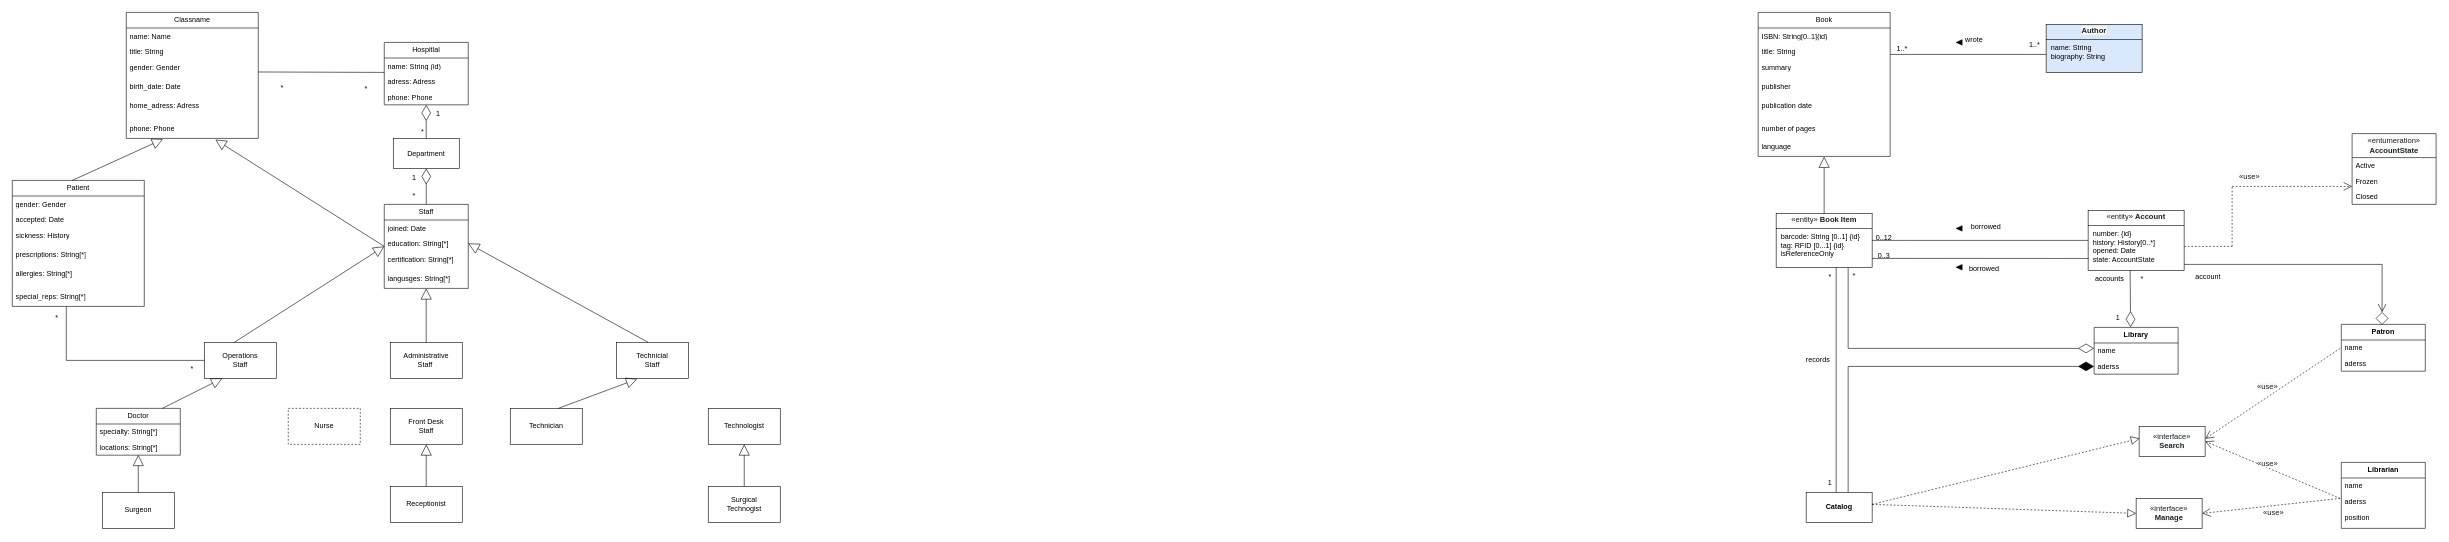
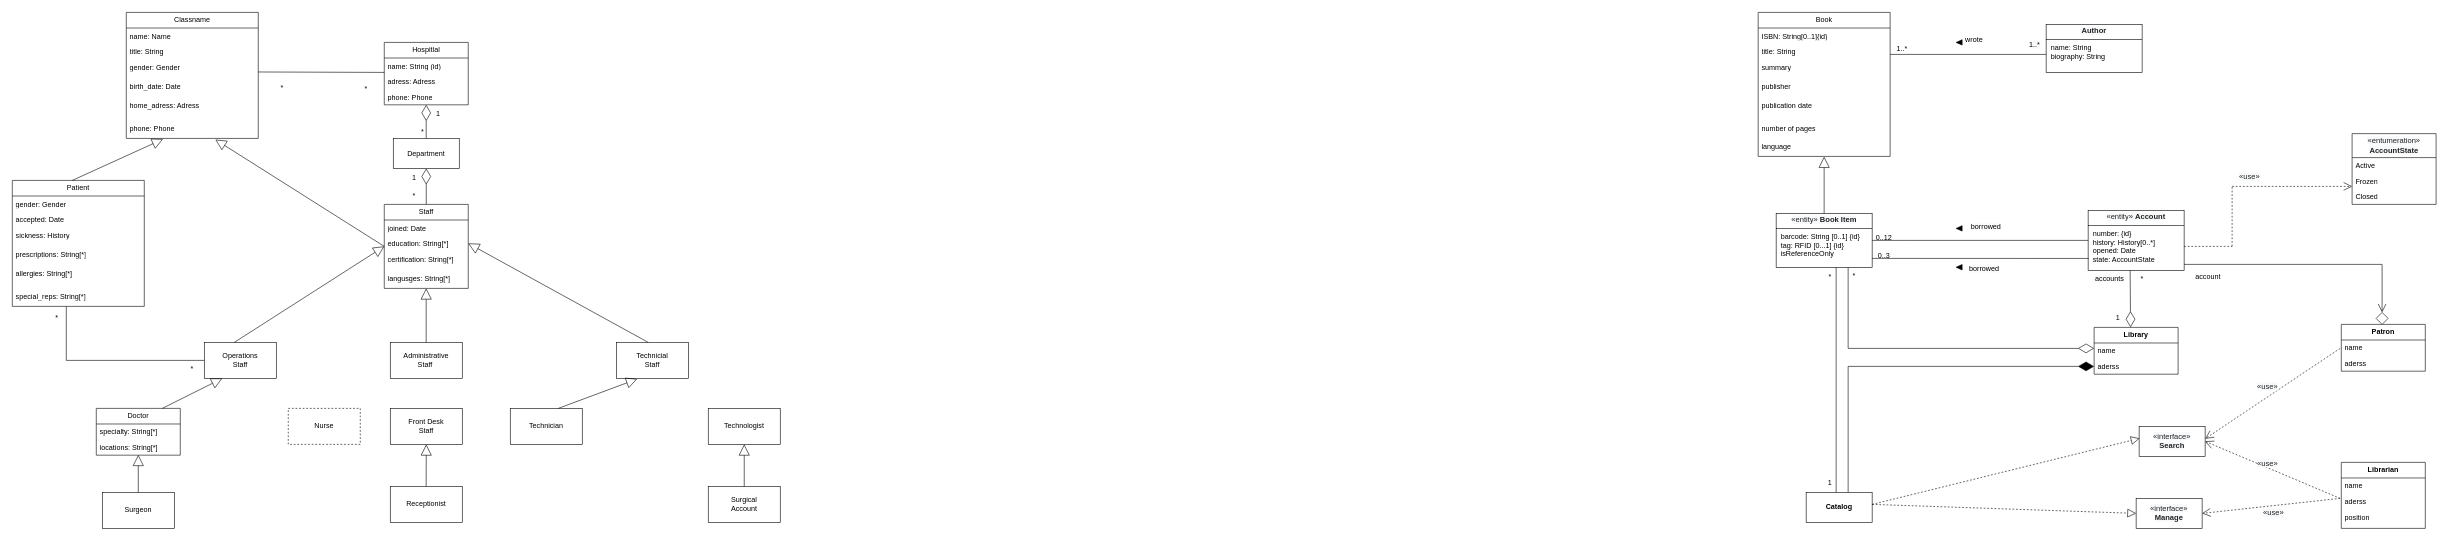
node "Author name: String biography: String": fillcolor #dae8fc -> #ffffff
node "records": removed
node "Surgical Technogist": label "Surgical Technogist" -> "Surgical Account"
